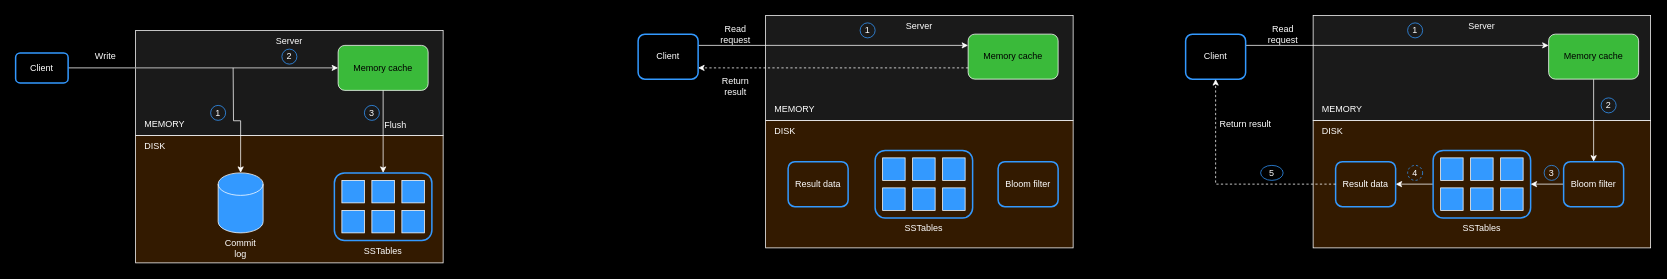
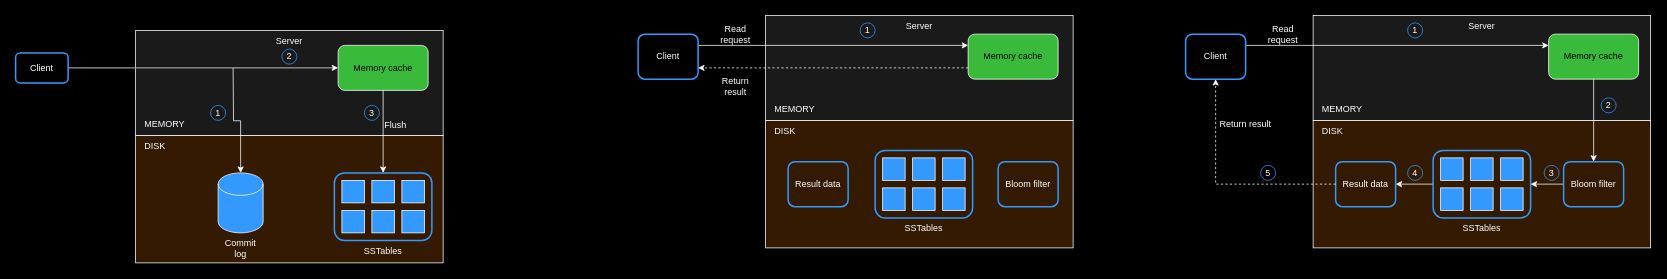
node "Write": removed
node "5": size 23x15 -> 15x15
node "4": style dashed -> solid
